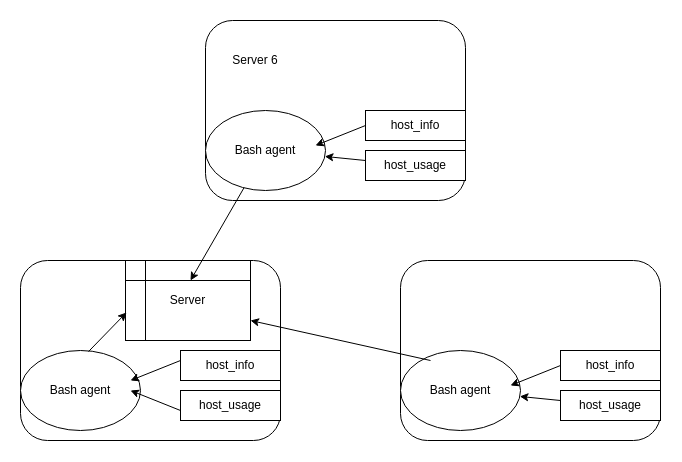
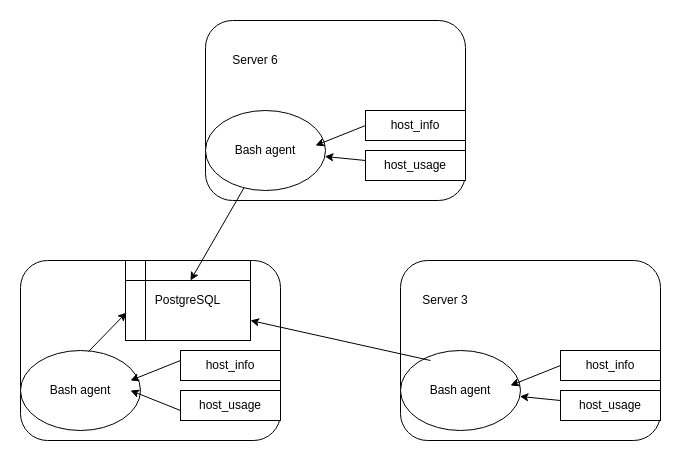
node "Server": label "Server" -> "PostgreSQL"
node "Server 3": added
